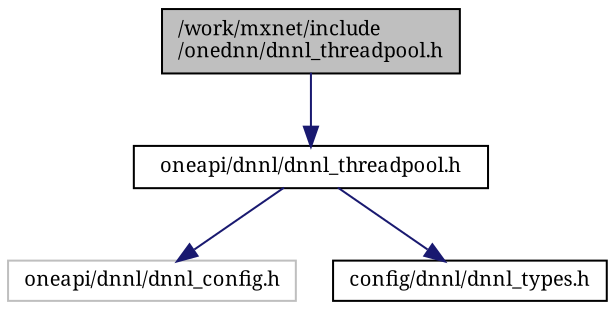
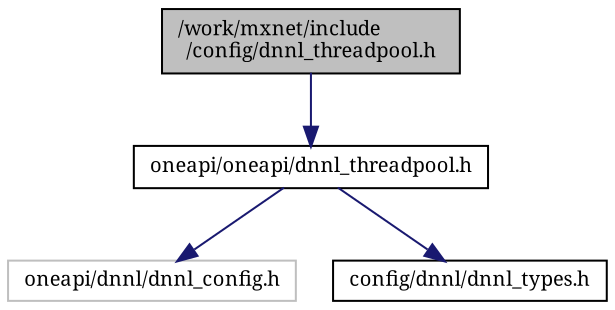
node "/work/mxnet/include /onednn/dnnl_threadpool.h": label "/work/mxnet/include /onednn/dnnl_threadpool.h" -> "/work/mxnet/include /config/dnnl_threadpool.h"
node "oneapi/dnnl/dnnl_threadpool.h": label "oneapi/dnnl/dnnl_threadpool.h" -> "oneapi/oneapi/dnnl_threadpool.h"
